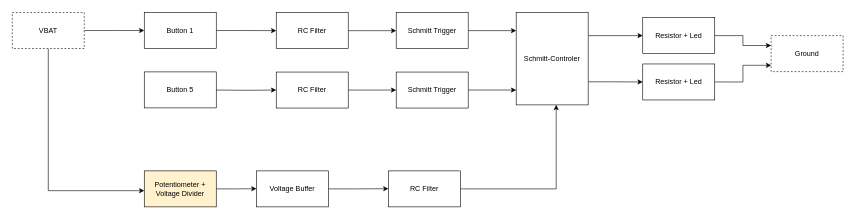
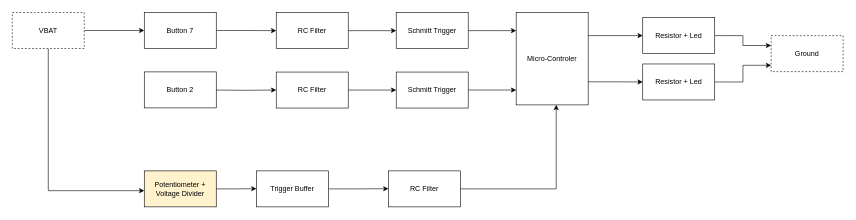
node "Button 1": label "Button 1" -> "Button 7"
node "Schmitt-Controler": label "Schmitt-Controler" -> "Micro-Controler"
node "Button 5": label "Button 5" -> "Button 2"
node "Voltage Buffer": label "Voltage Buffer" -> "Trigger Buffer"
